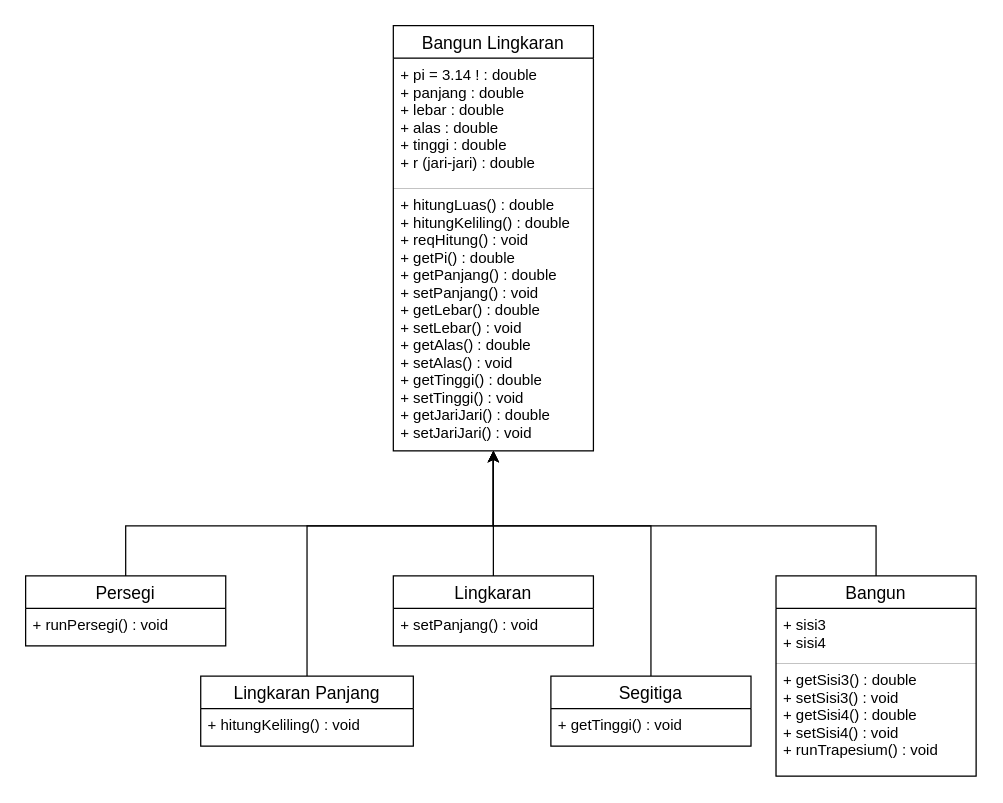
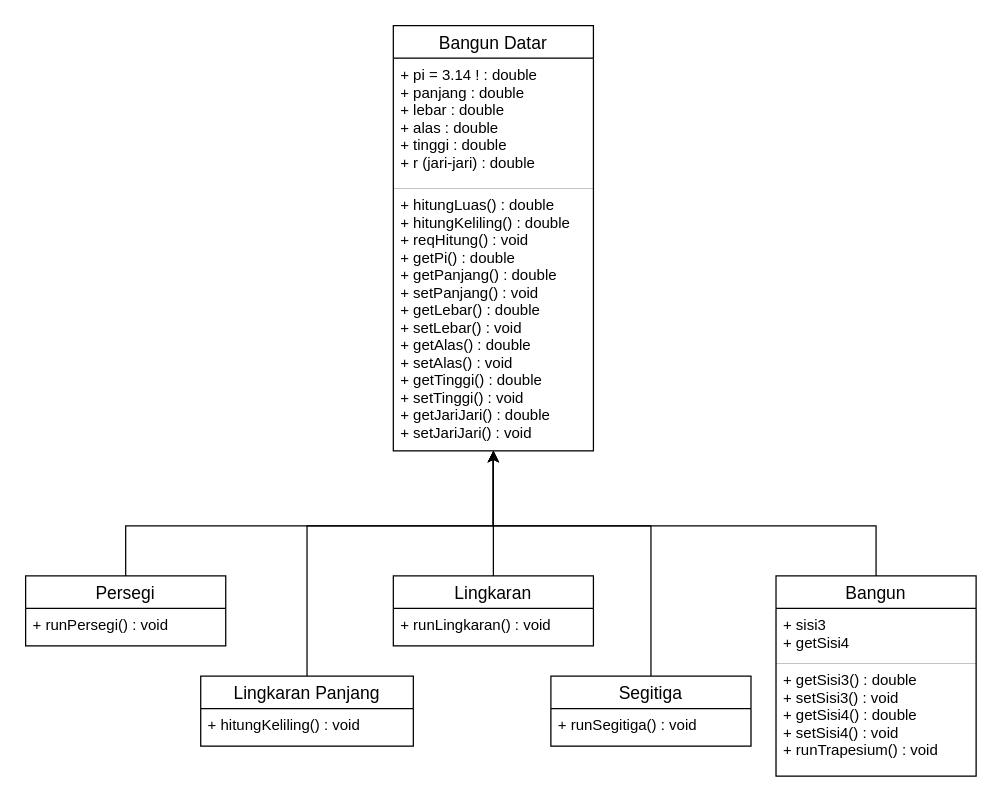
node "Bangun Lingkaran": label "Bangun Lingkaran" -> "Bangun Datar"
node "+ setPanjang() : void": label "+ setPanjang() : void" -> "+ runLingkaran() : void"
node "+ sisi3 + sisi4": label "+ sisi3 + sisi4" -> "+ sisi3 + getSisi4"
node "+ getTinggi() : void": label "+ getTinggi() : void" -> "+ runSegitiga() : void"
